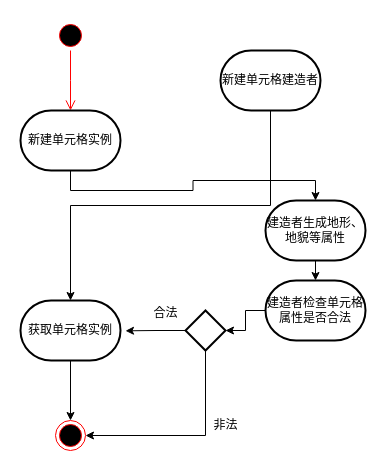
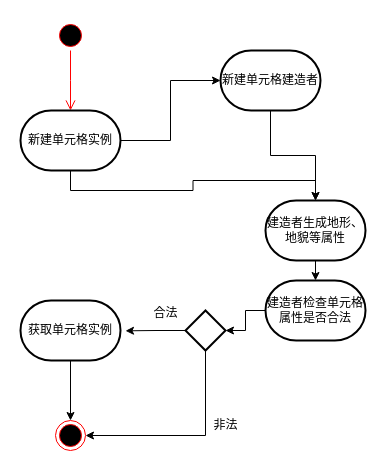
edge "新建单元格实例" -> "新建单元格建造者": added
edge "新建单元格建造者" -> "获取单元格实例": now "新建单元格建造者" -> "建造者生成地形、地貌等属性"
